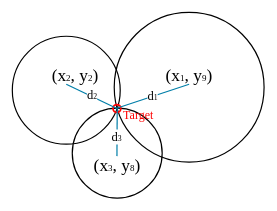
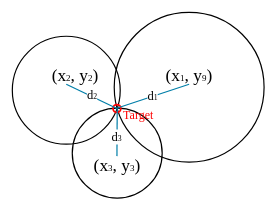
node "(x3, y8)": label "(x3, y8)" -> "(x3, y3)"
